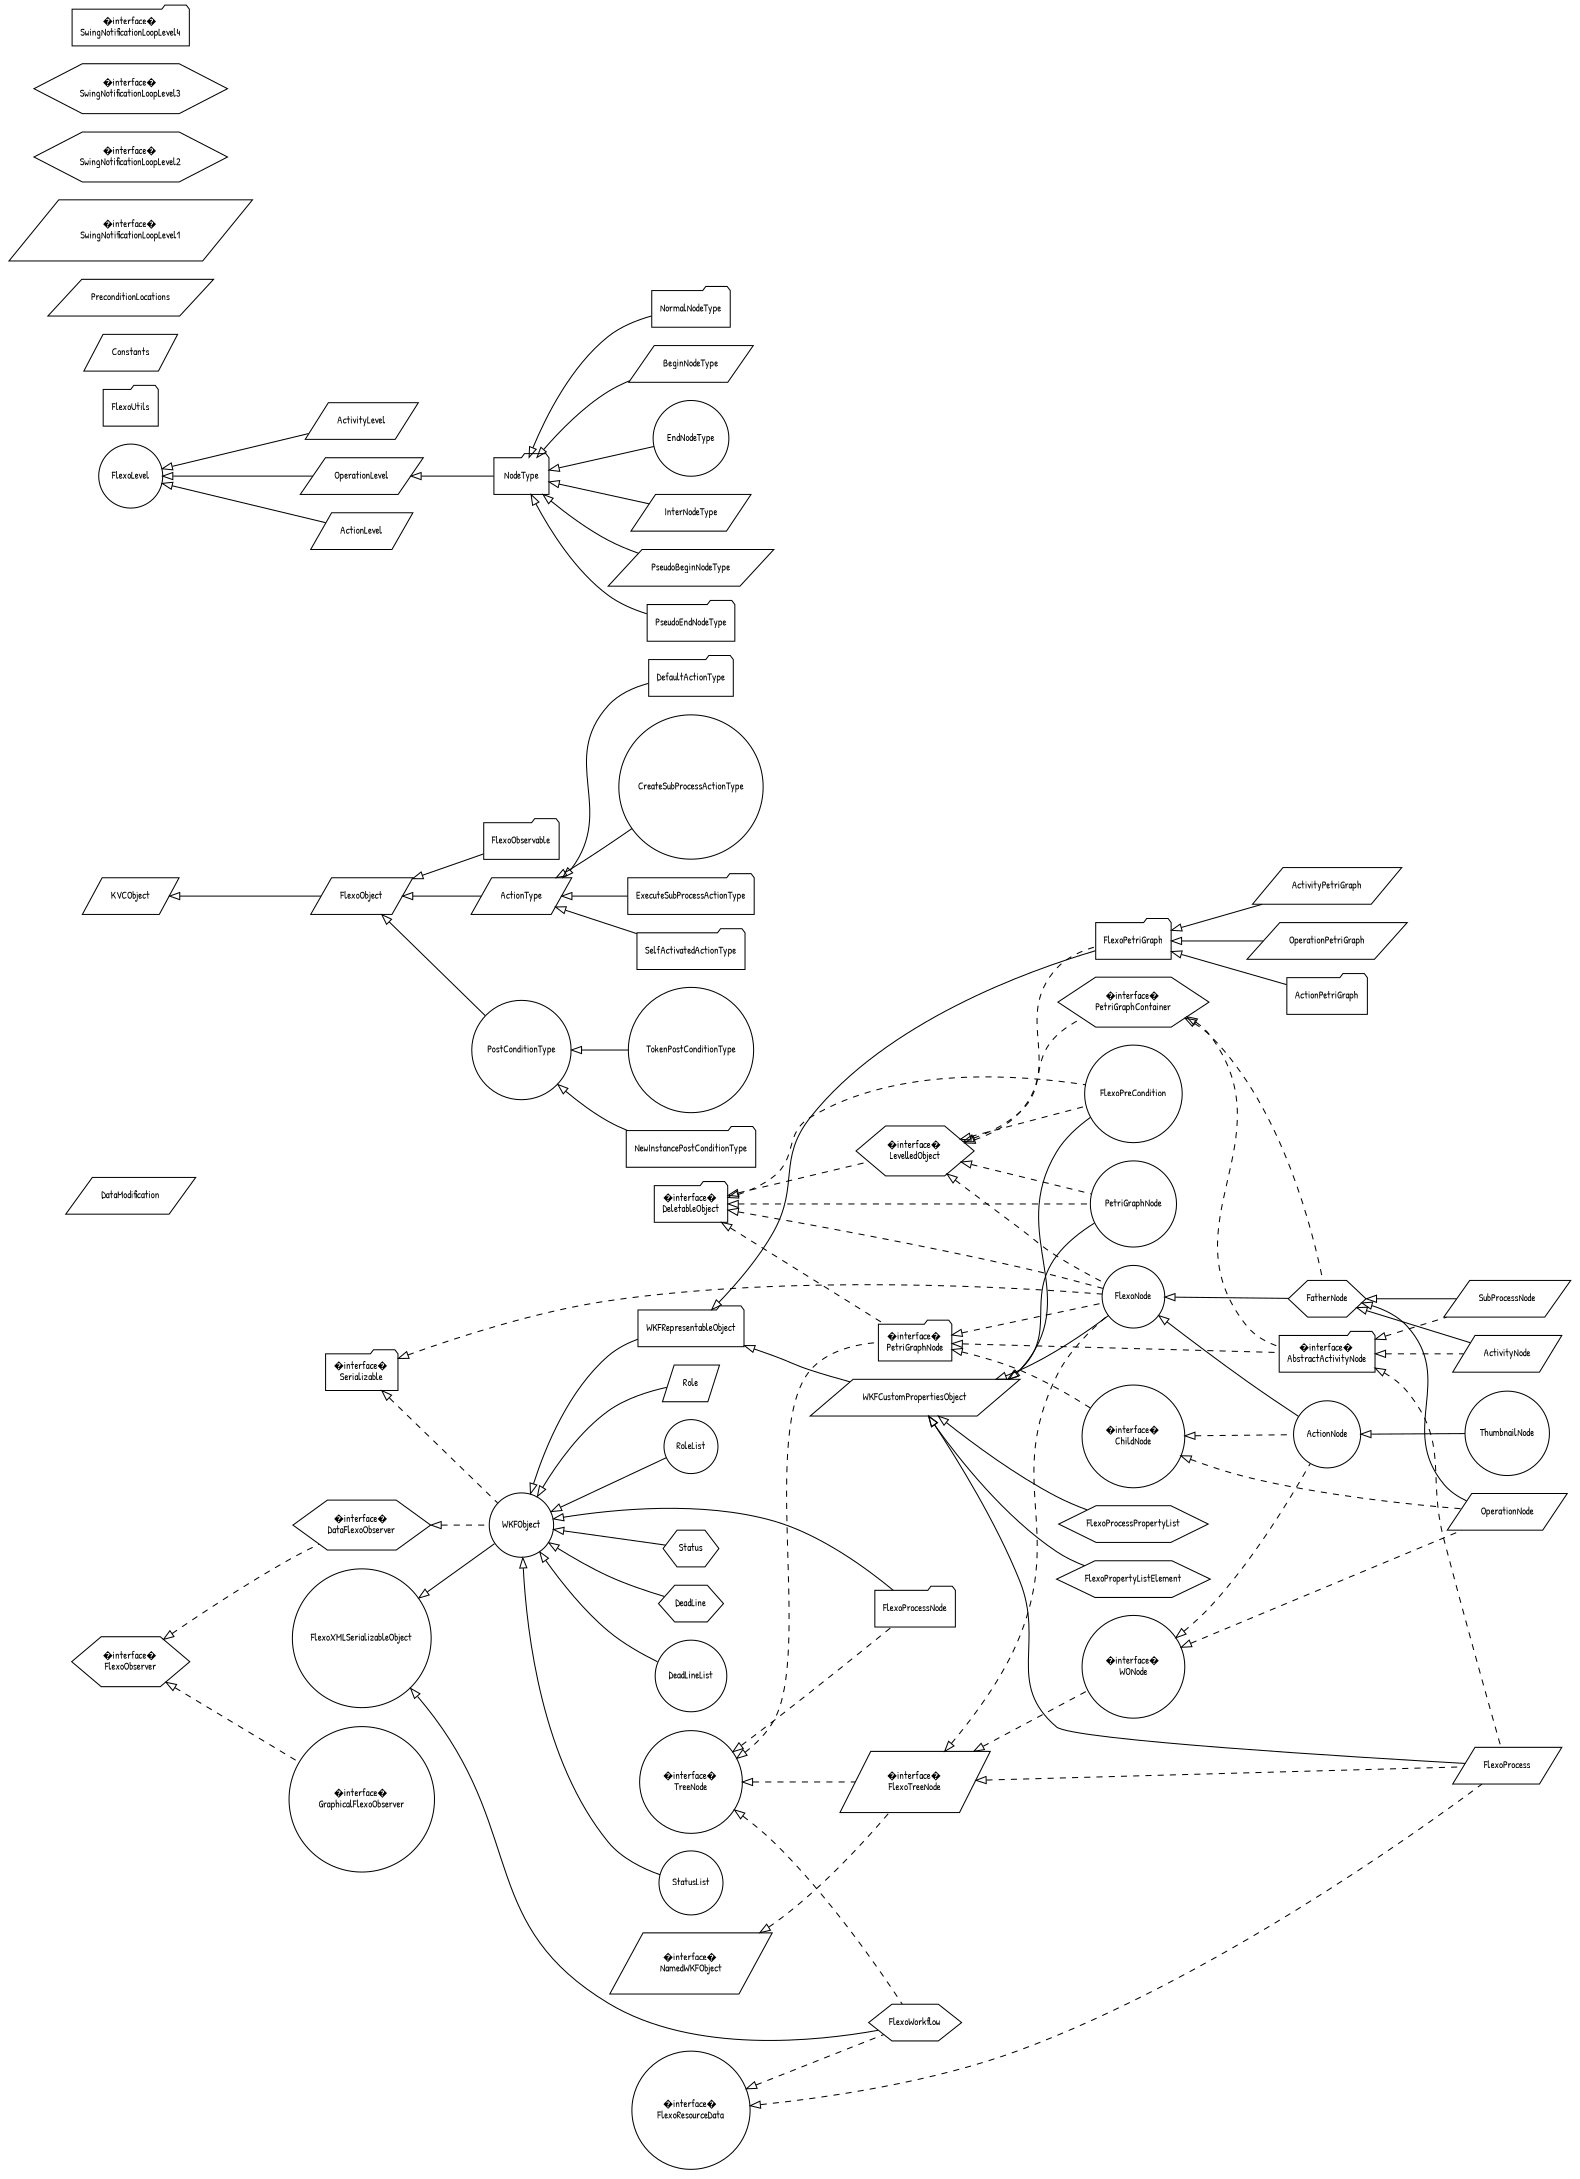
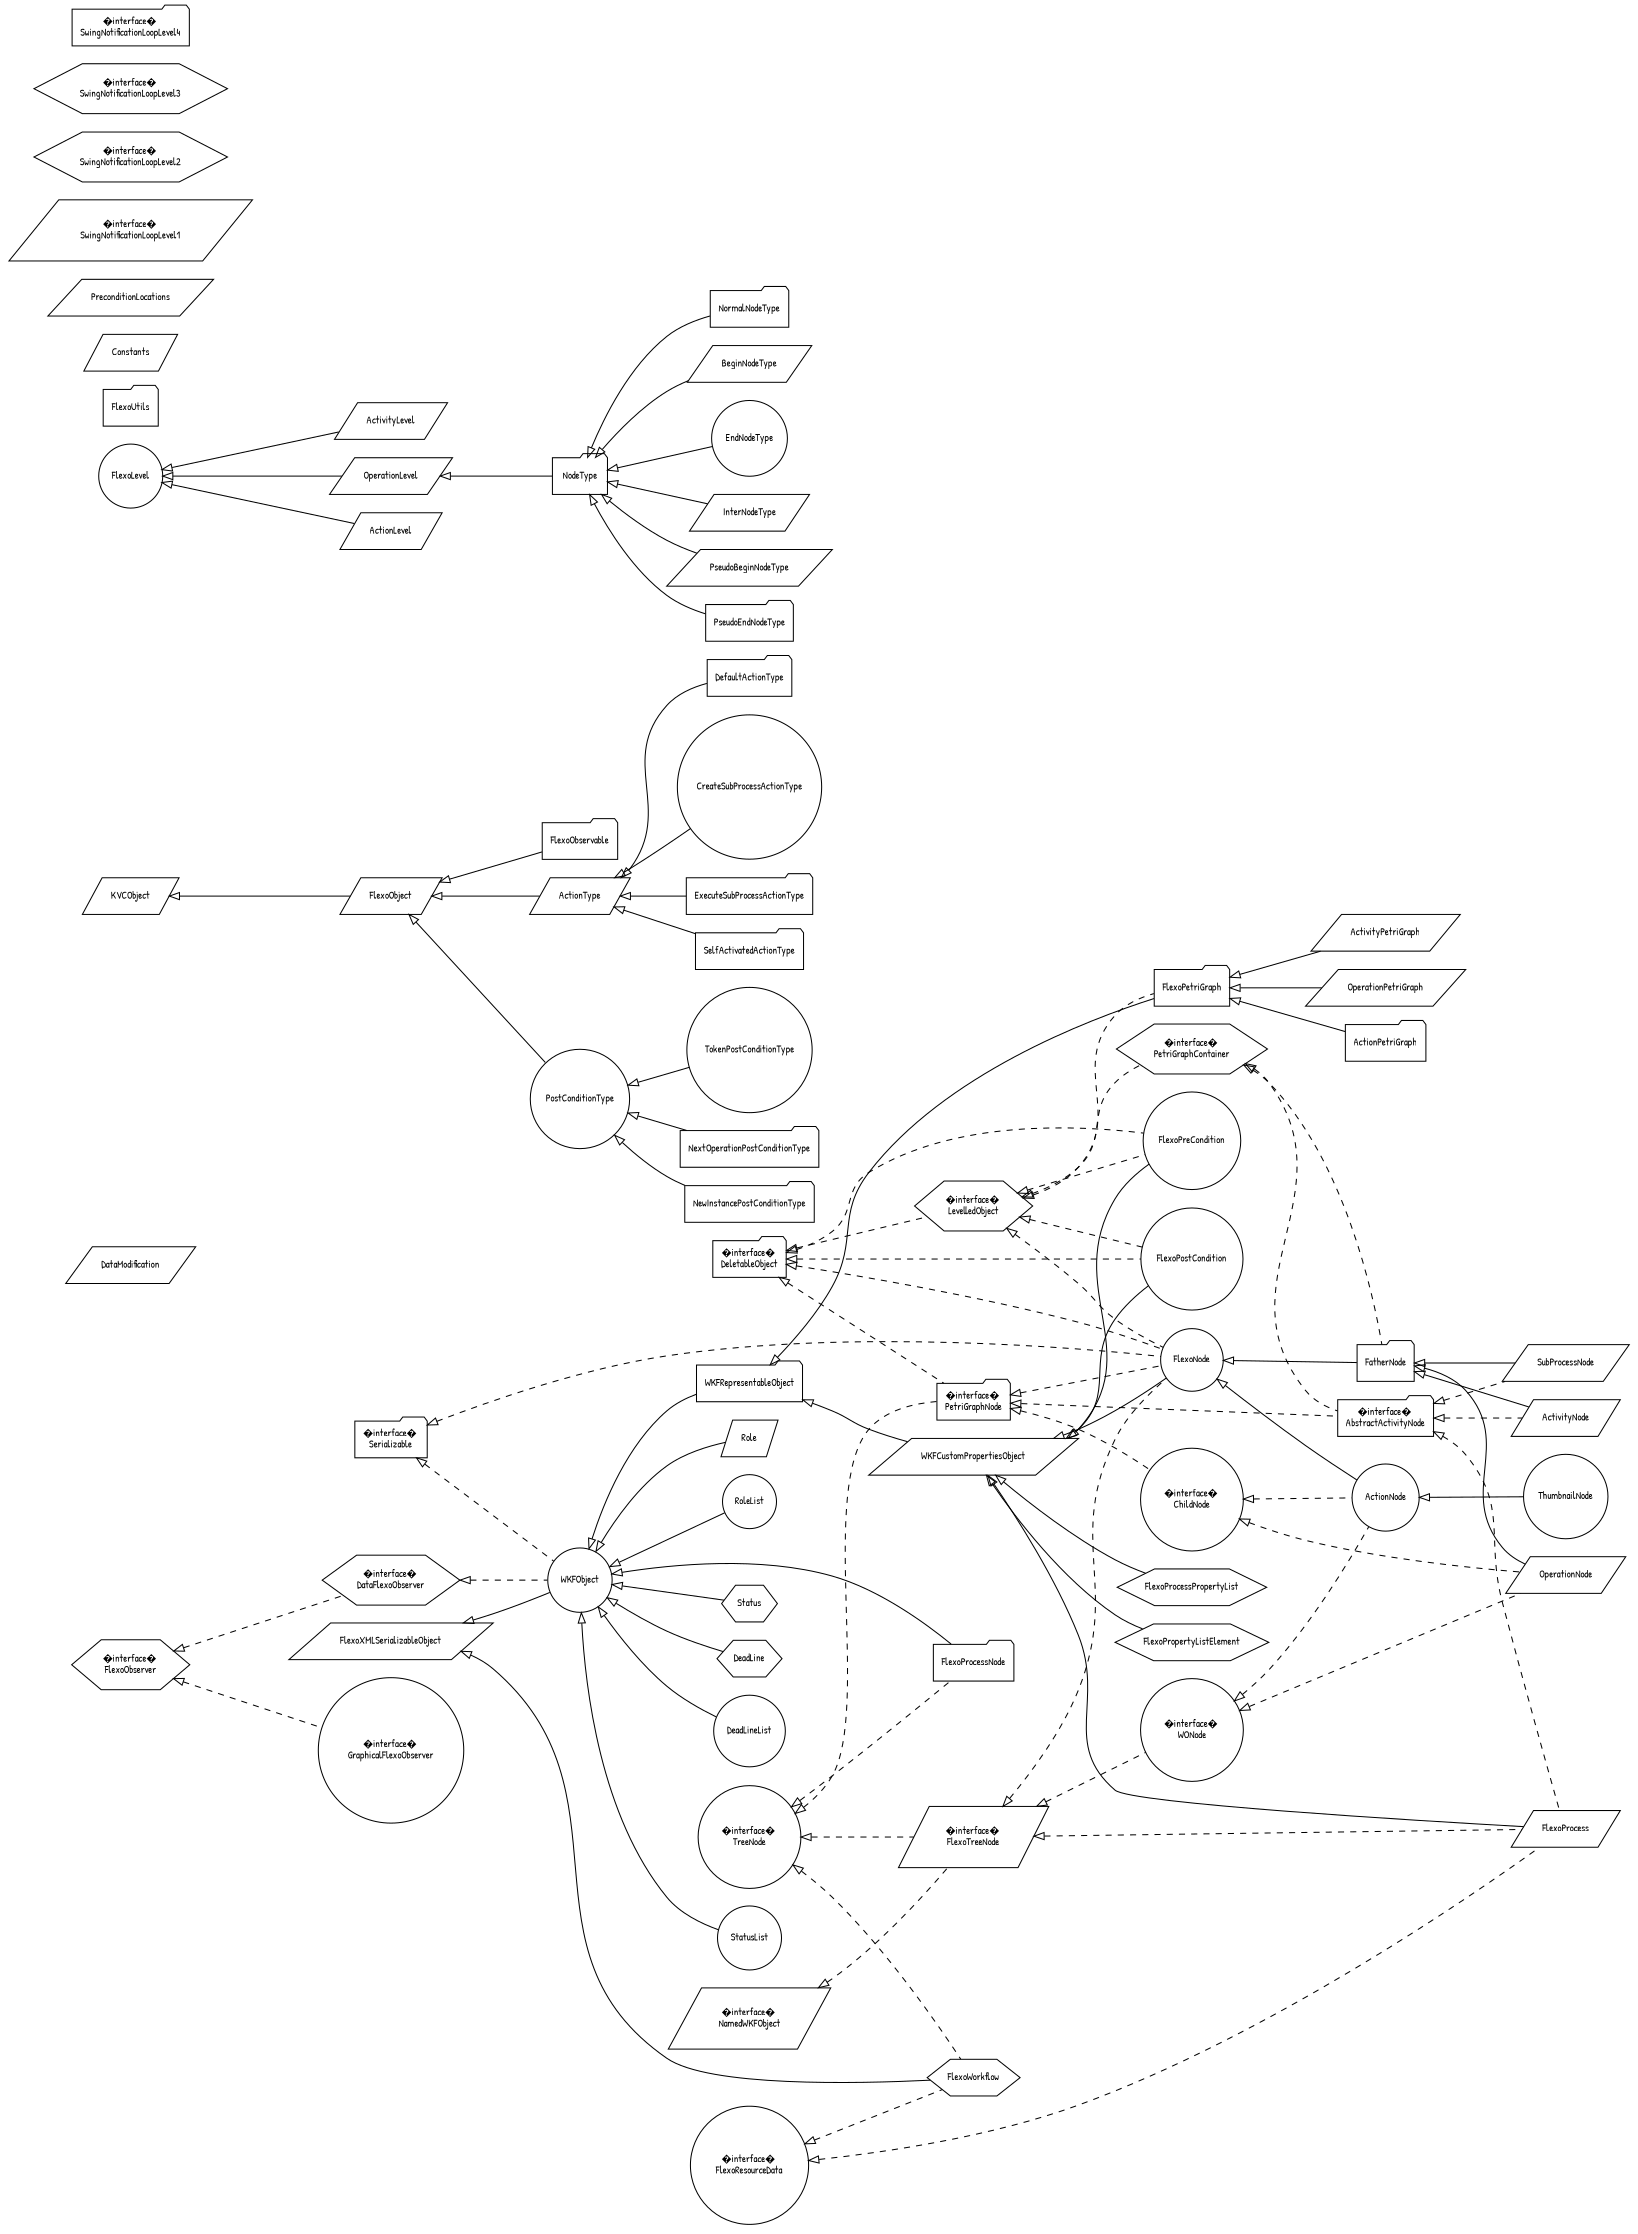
node "NextOperationPostConditionType": added
node "PetriGraphNode": label "PetriGraphNode" -> "FlexoPostCondition"
node "FatherNode": shape hexagon -> folder
node "FlexoXMLSerializableObject": shape circle -> parallelogram
